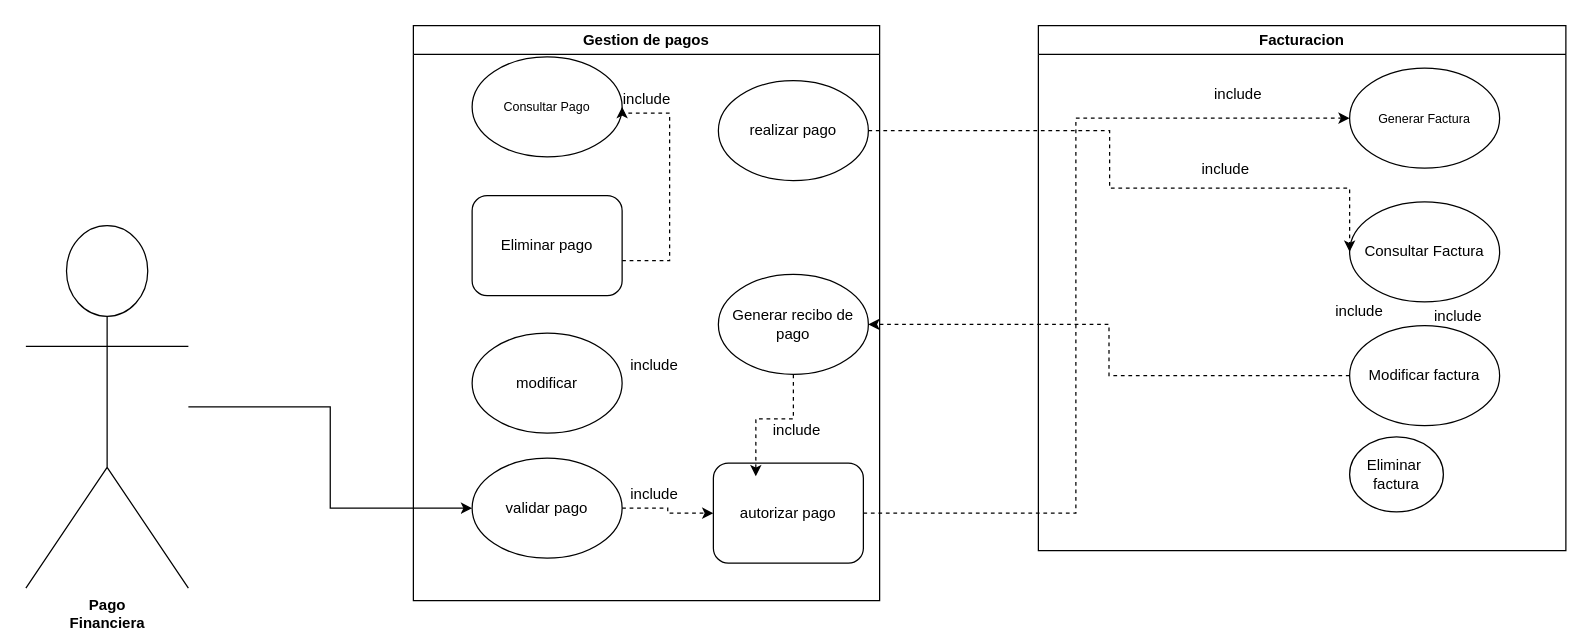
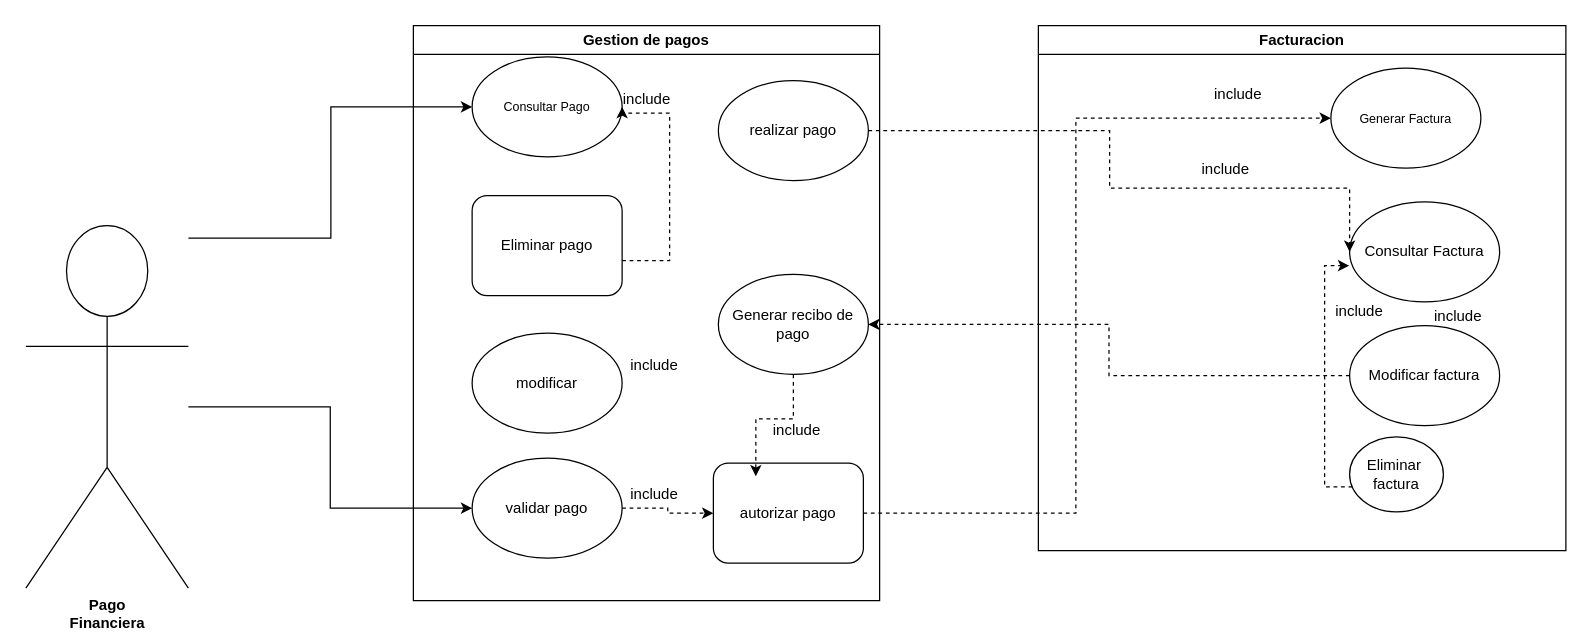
node "Generar Factura": moved (1424, 118) -> (1406, 118)
edge "Pago Financiera" -> "Consultar Pago": added
edge "Eliminar factura" -> "Consultar Factura": added
